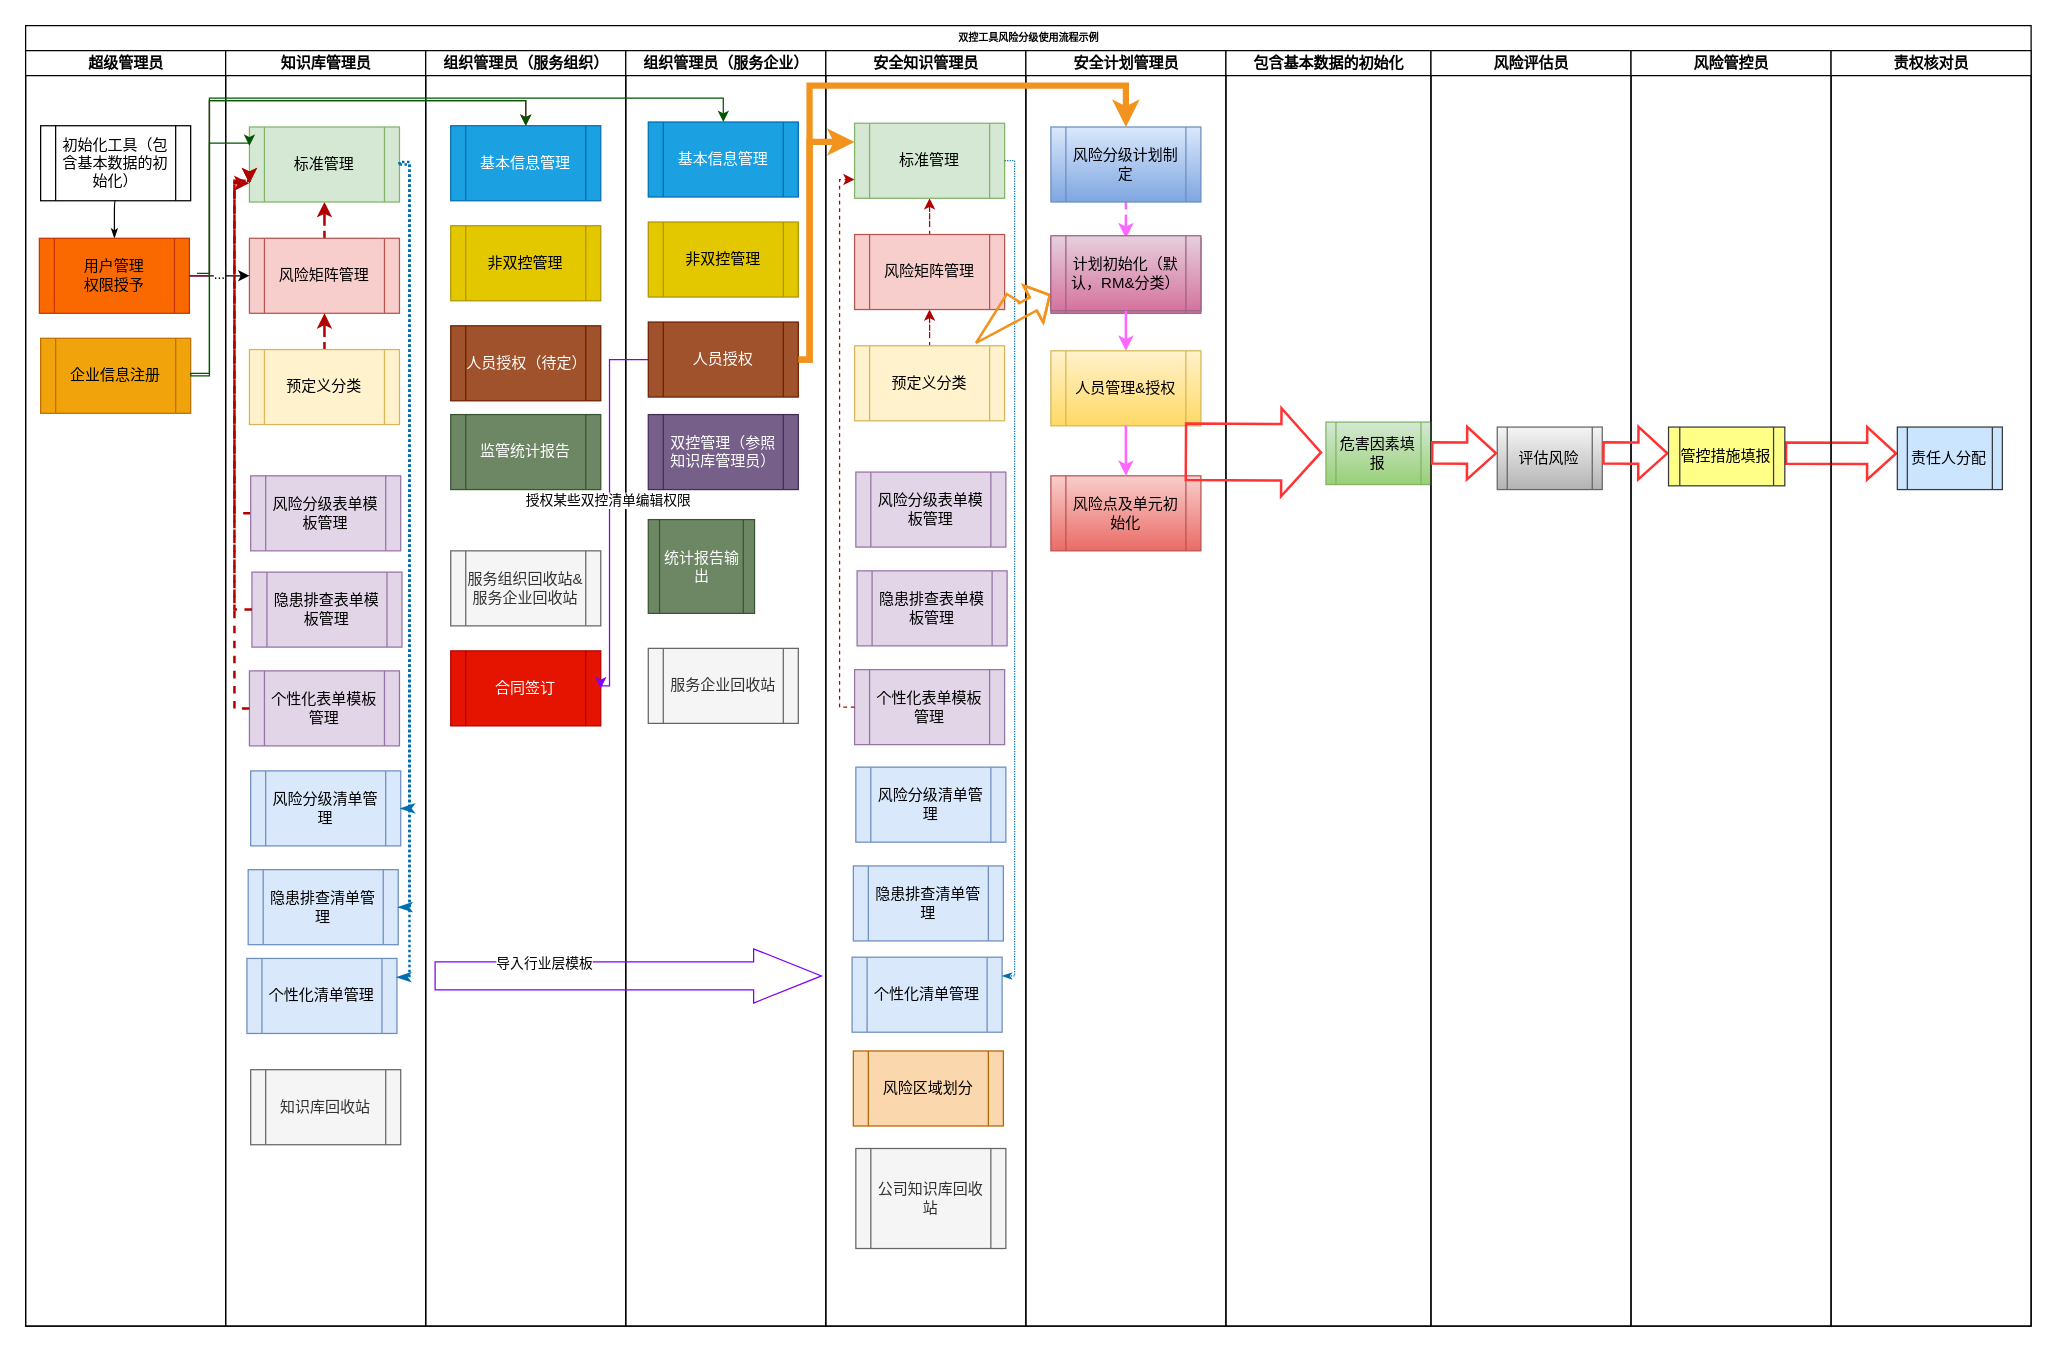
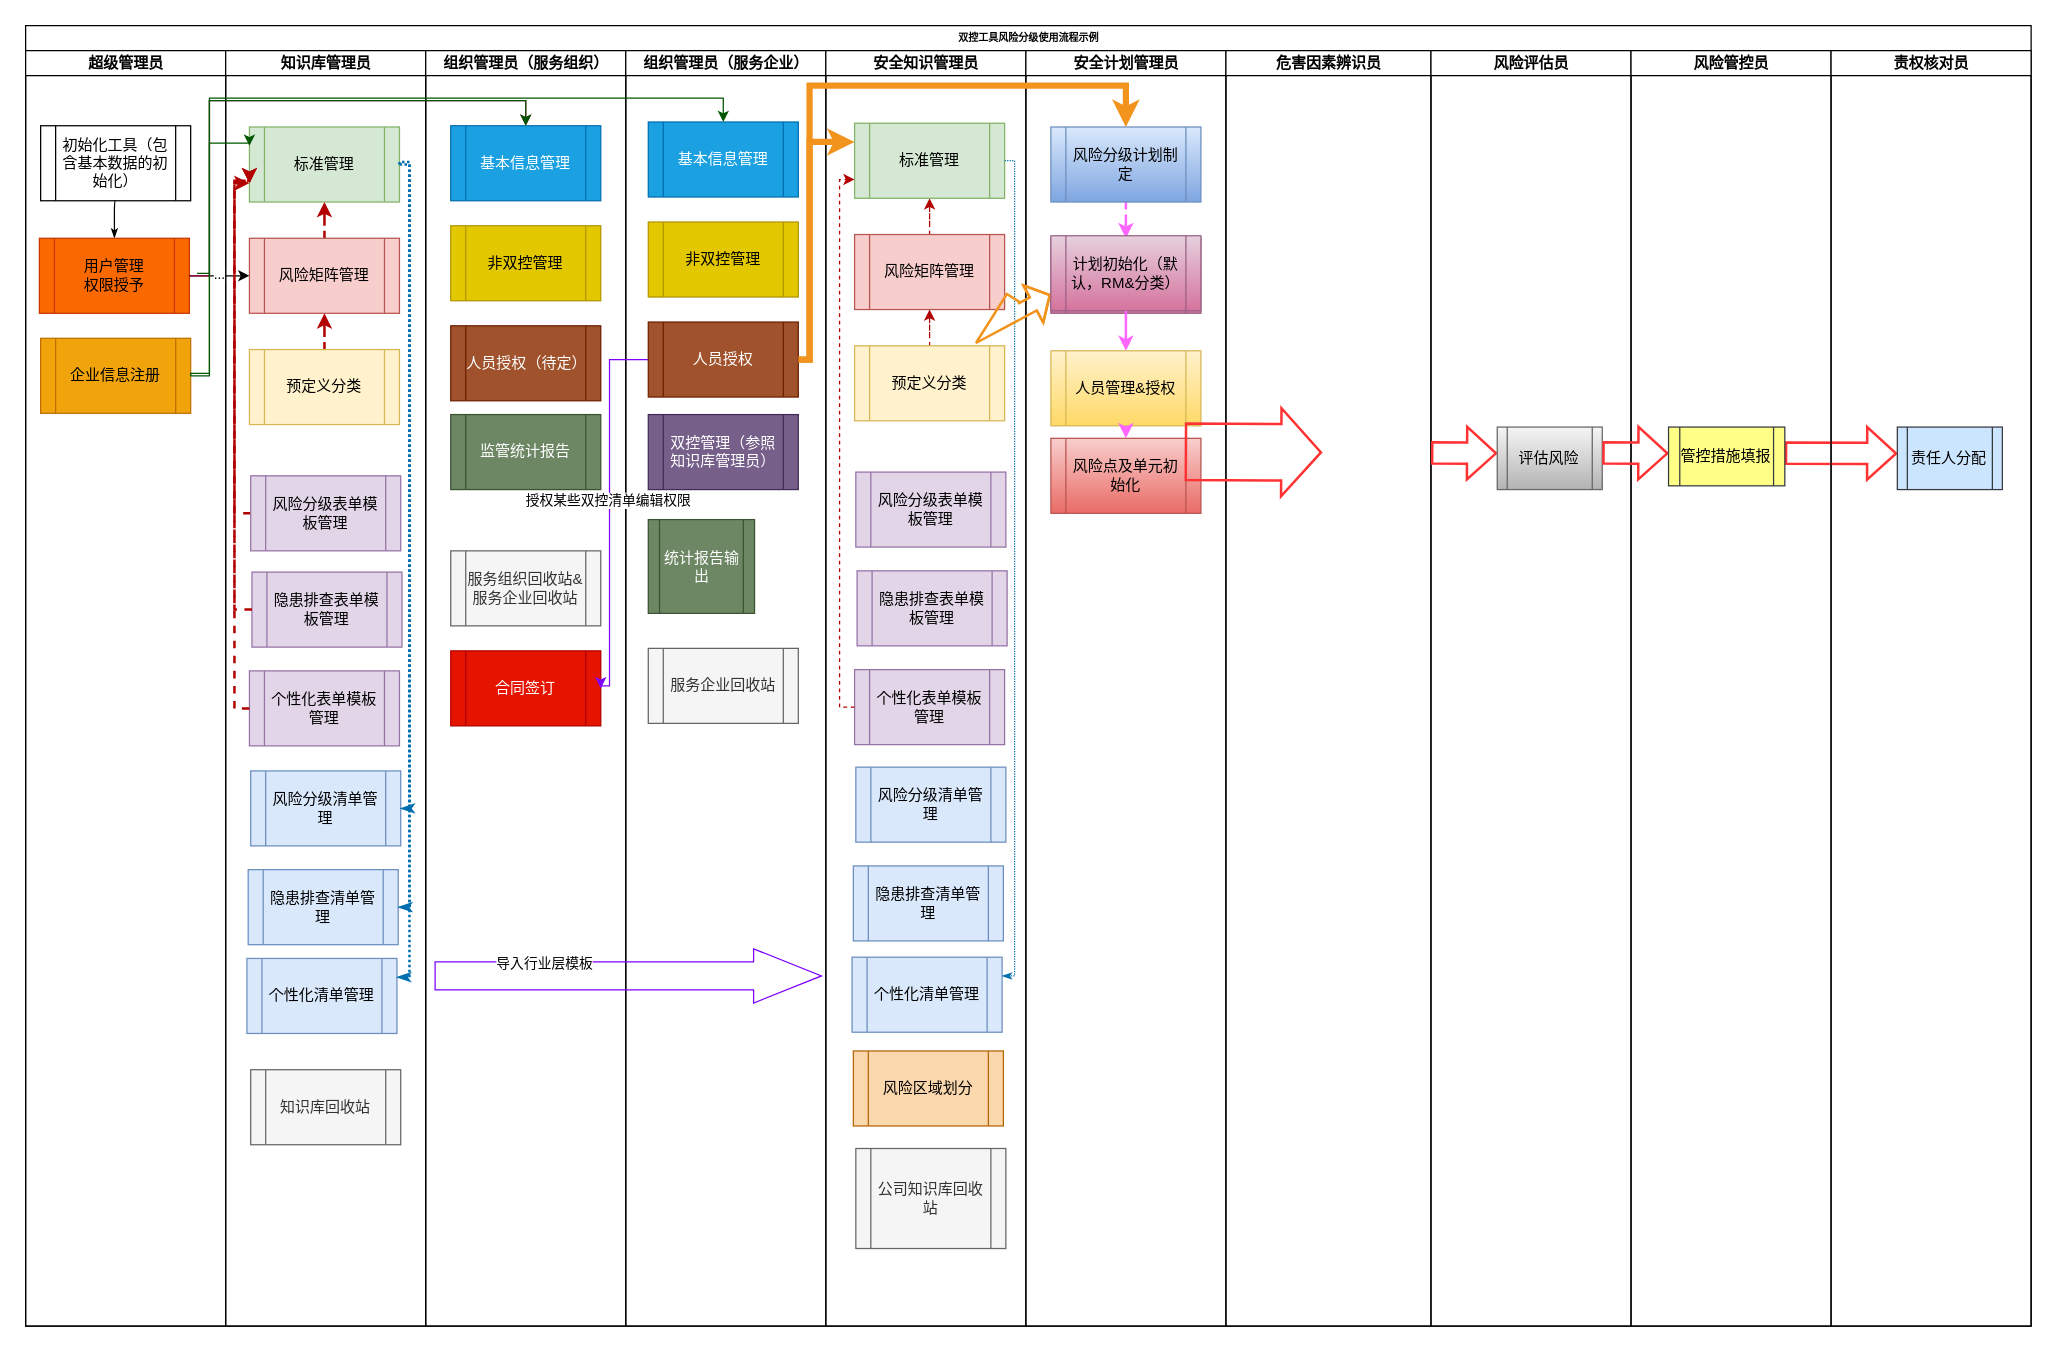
node "包含基本数据的初始化": label "包含基本数据的初始化" -> "危害因素辨识员"
node "危害因素填报": removed
node "风险点及单元初始化": moved (1126, 513) -> (1126, 476)
